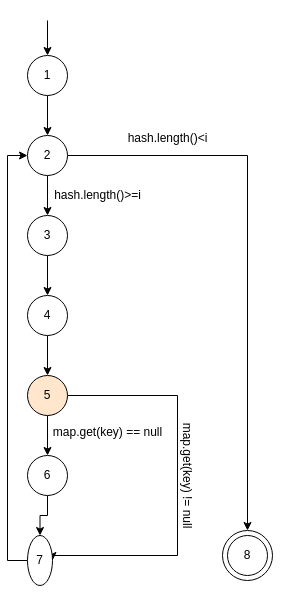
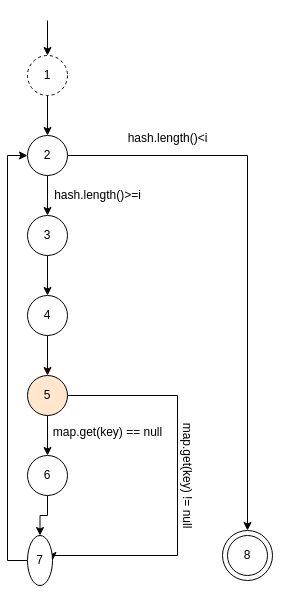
node "1": style solid -> dashed
